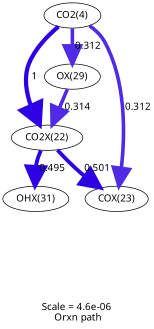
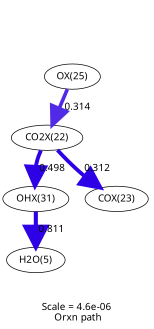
node "CO2(4)": removed
node "OX(29)": label "OX(29)" -> "OX(25)"
edge "CO2X(22)" -> "OHX(31)": label " 0.495" -> " 0.498"
edge "CO2X(22)" -> "COX(23)": label " 0.501" -> " 0.312"
node "H2O(5)": added
